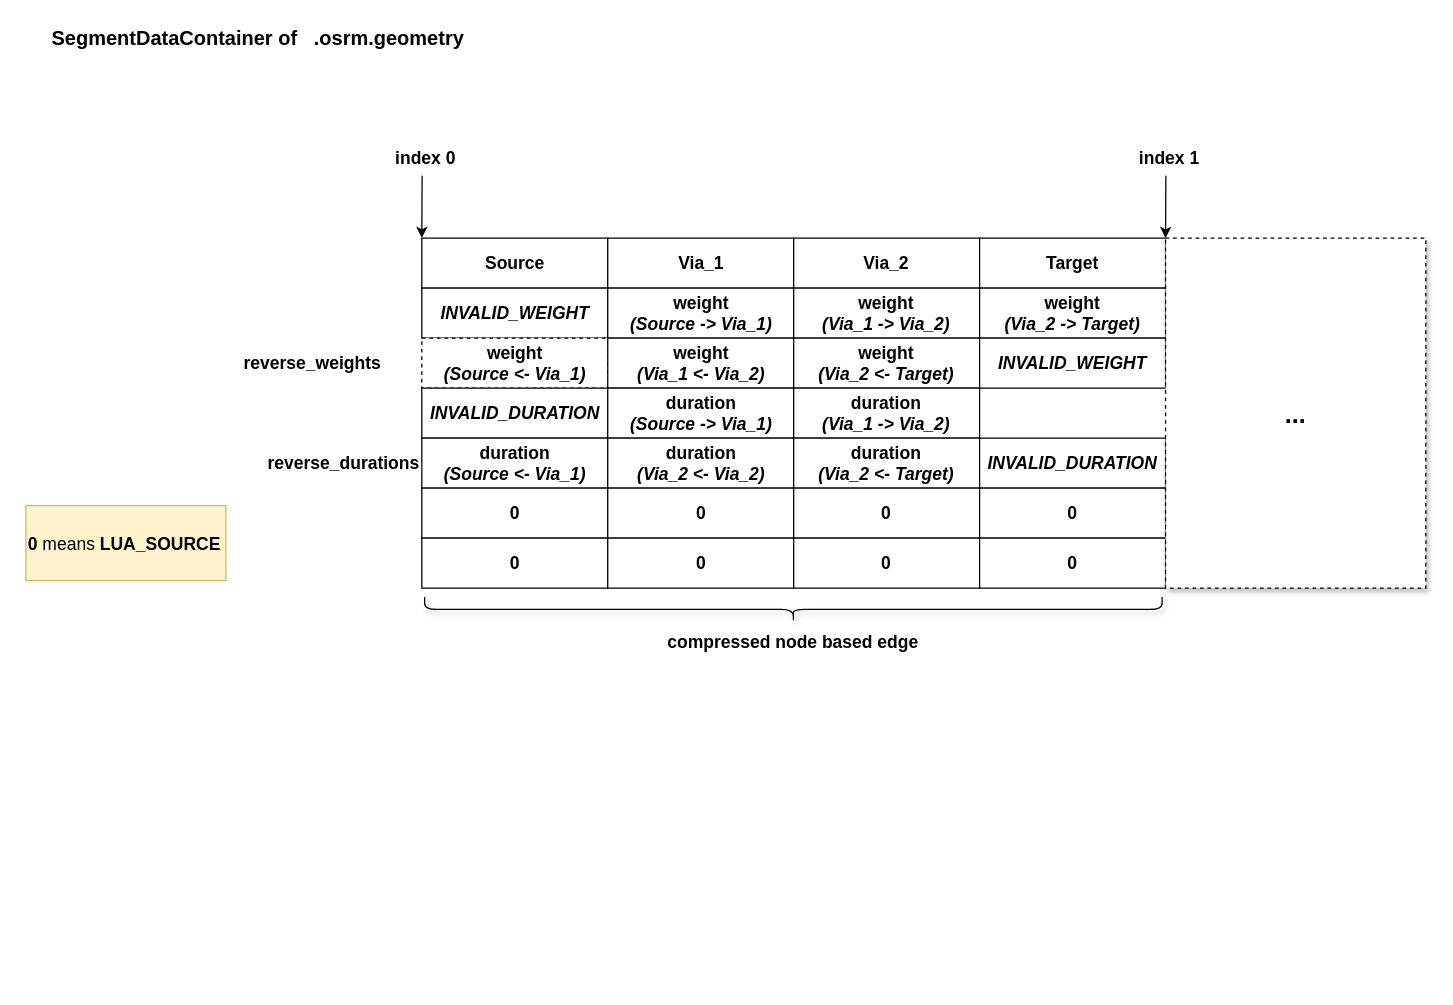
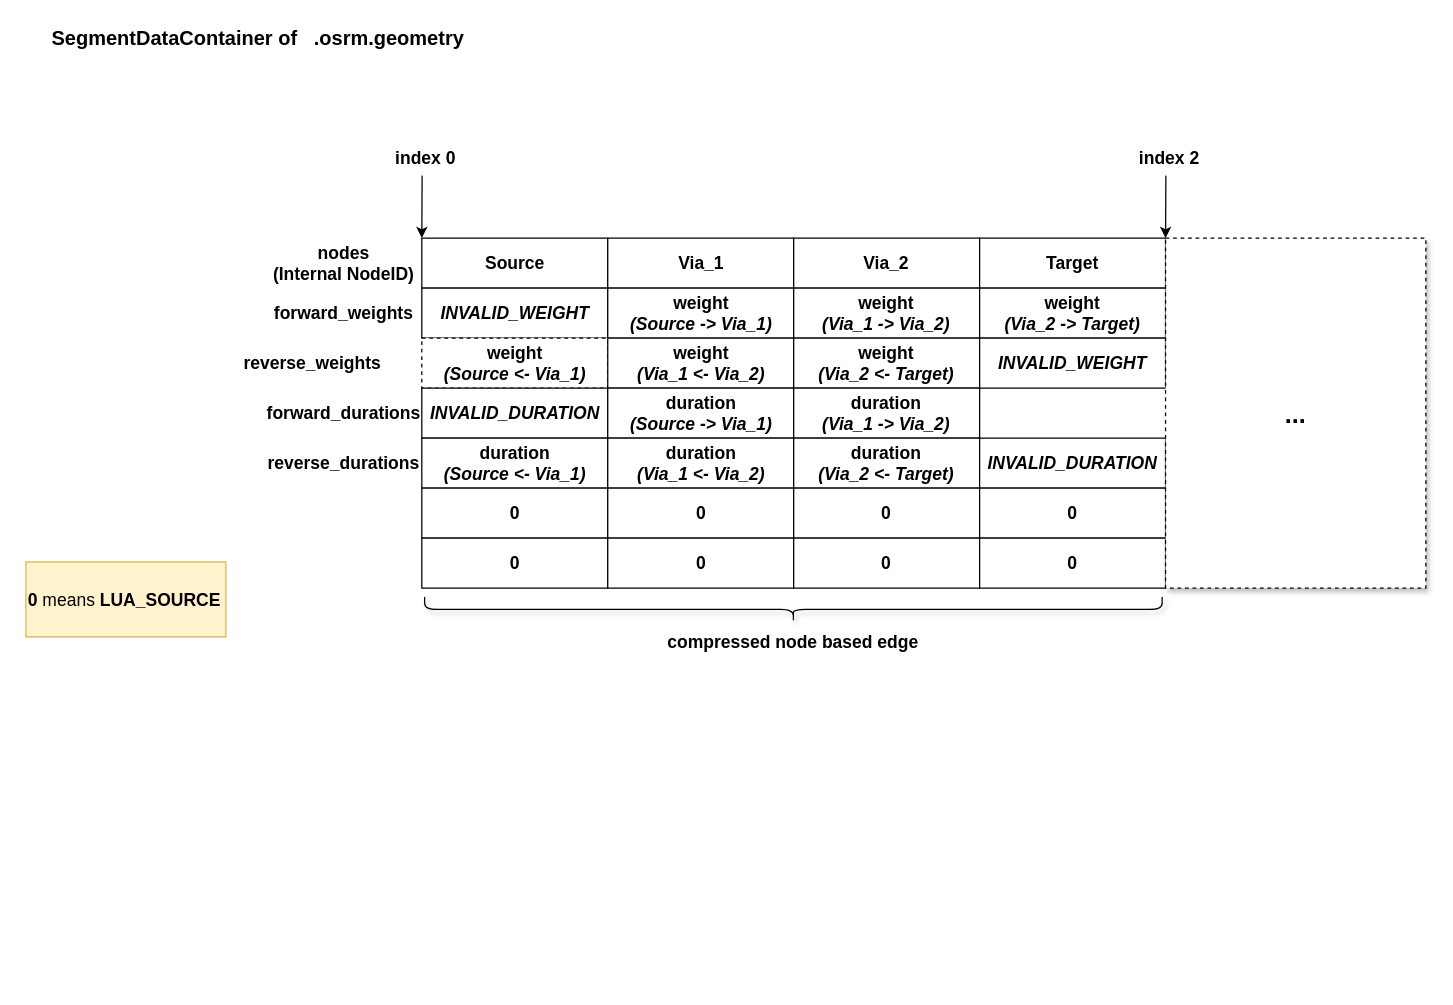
node "index 1": label "index 1" -> "index 2"
node "nodes (Internal NodeID)": added
node "forward_weights": added
node "forward_durations": added
node "duration (Via_2 <- Via_2)": label "duration (Via_2 <- Via_2)" -> "duration (Via_1 <- Via_2)"
node "0 means LUA_SOURCE": moved (126, 543) -> (126, 599)
